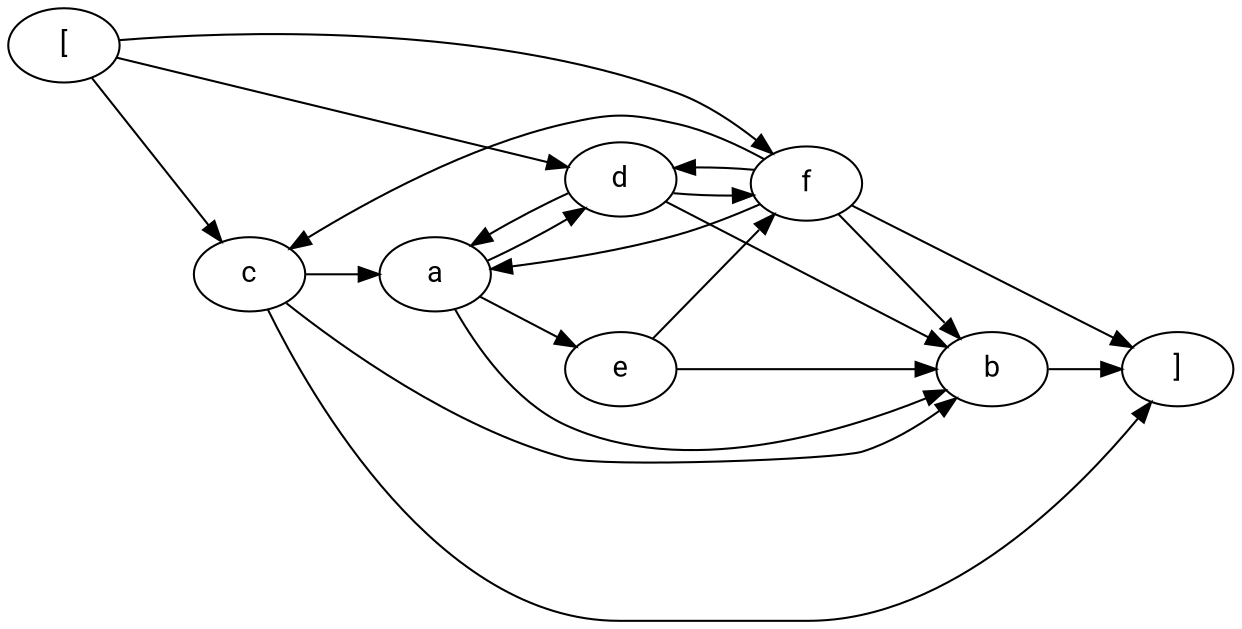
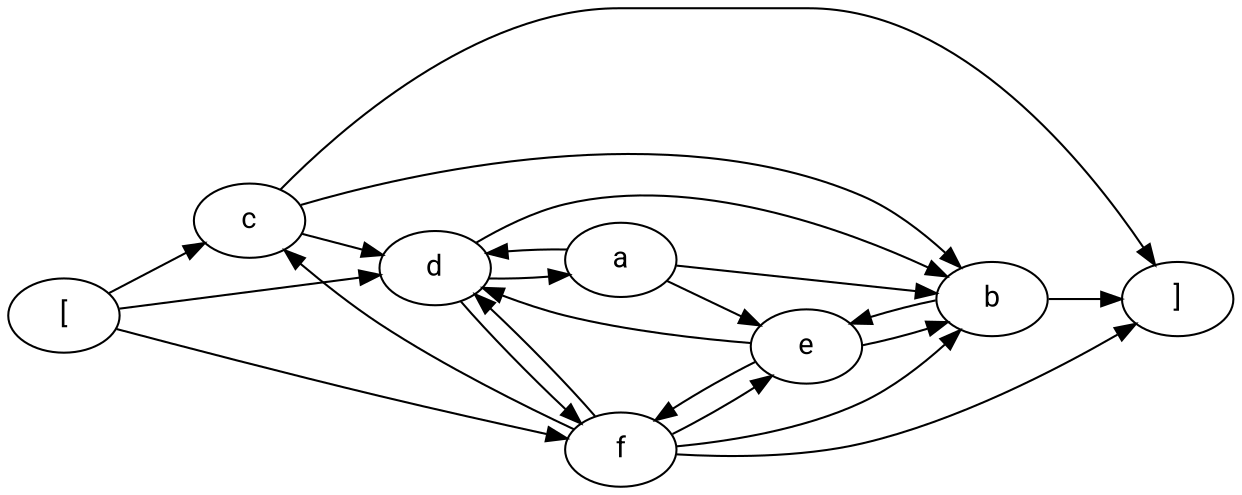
edge "f" -> "a": now "f" -> "e"
edge "c" -> "a": now "c" -> "d"
edge "b" -> "e": added
edge "e" -> "d": added
